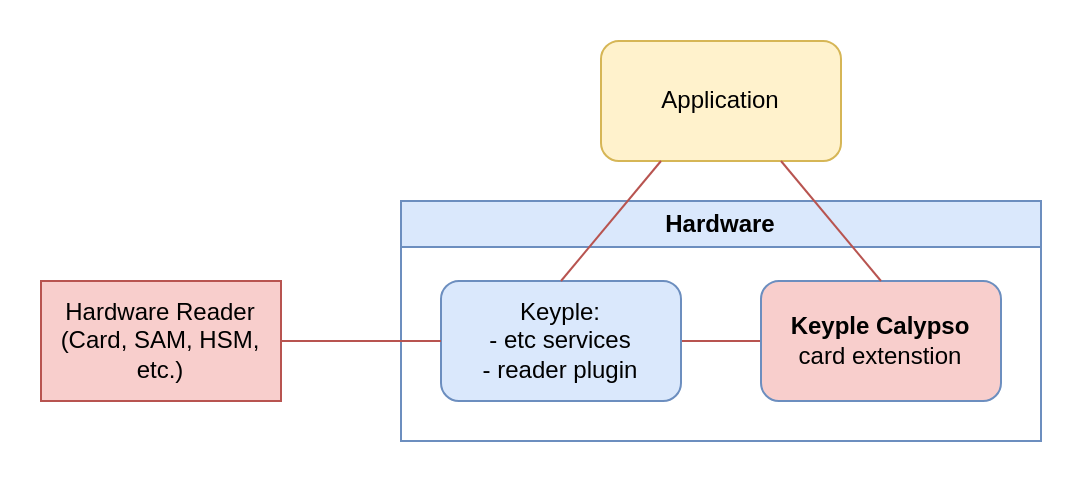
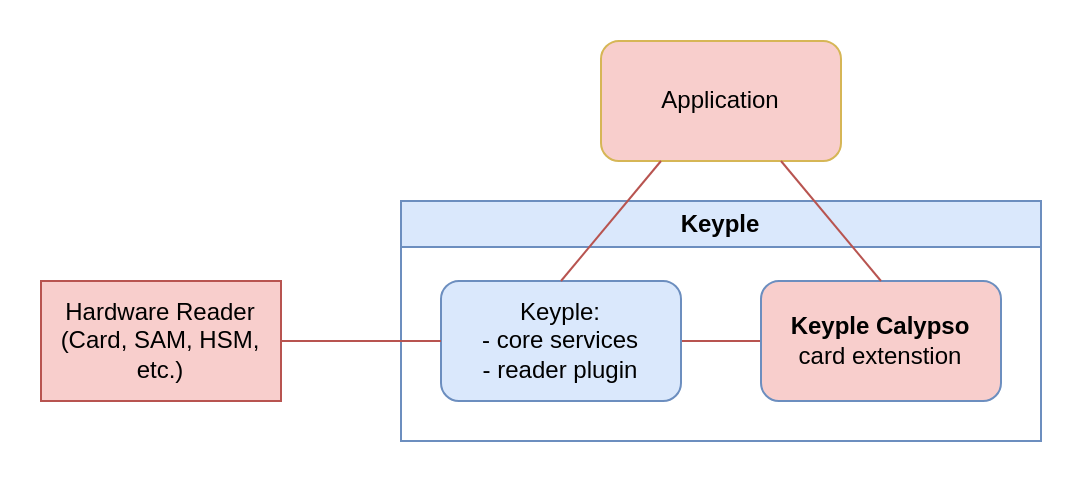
node "Application": fillcolor #fff2cc -> #f8cecc
node "Hardware": label "Hardware" -> "Keyple"
node "Keyple: - etc services - reader plugin": label "Keyple: - etc services - reader plugin" -> "Keyple: - core services - reader plugin"
